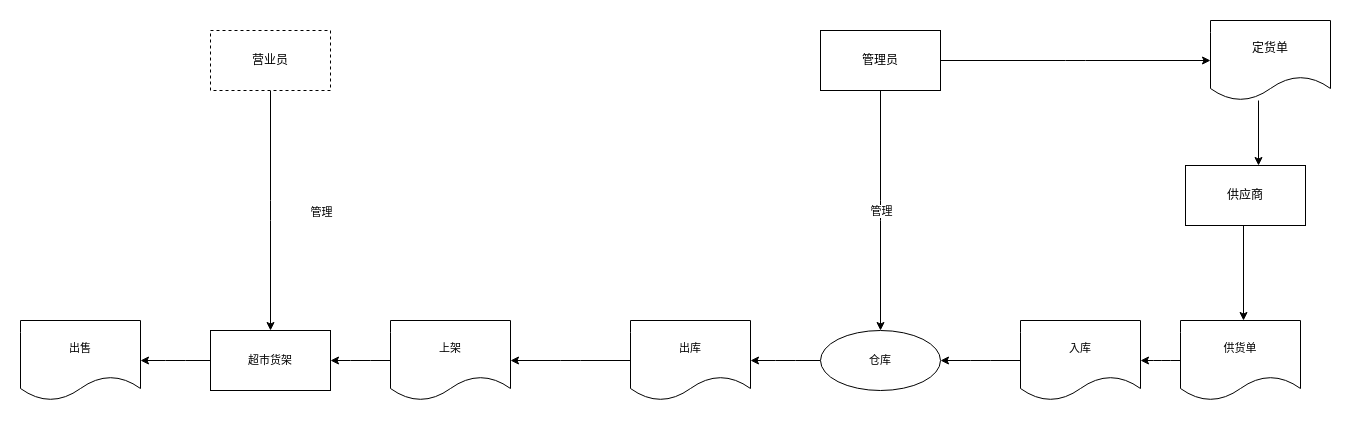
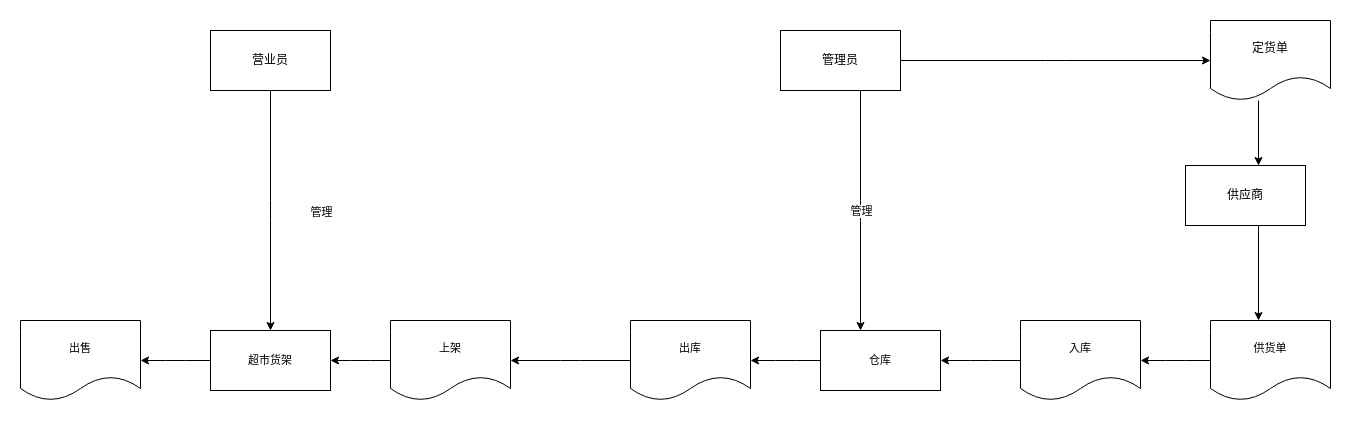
node "营业员": style dashed -> solid
node "管理员": moved (881, 61) -> (841, 61)
node "仓库": shape ellipse -> rectangle
node "供货单": moved (1241, 361) -> (1271, 361)
